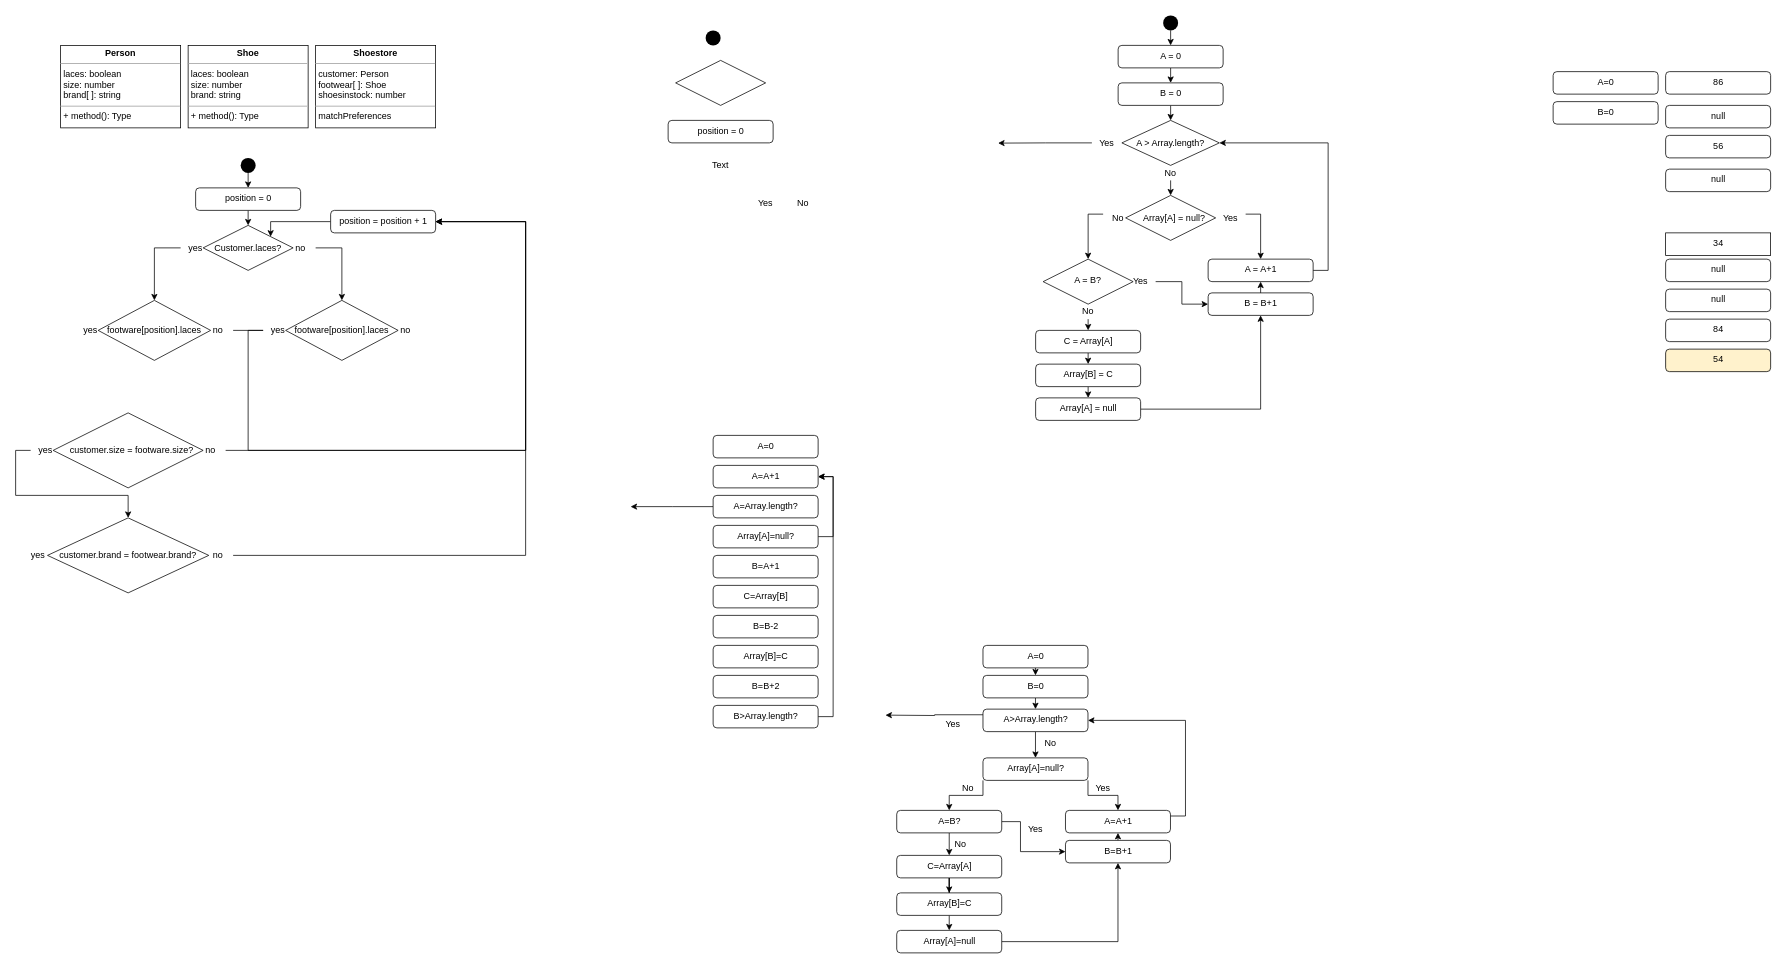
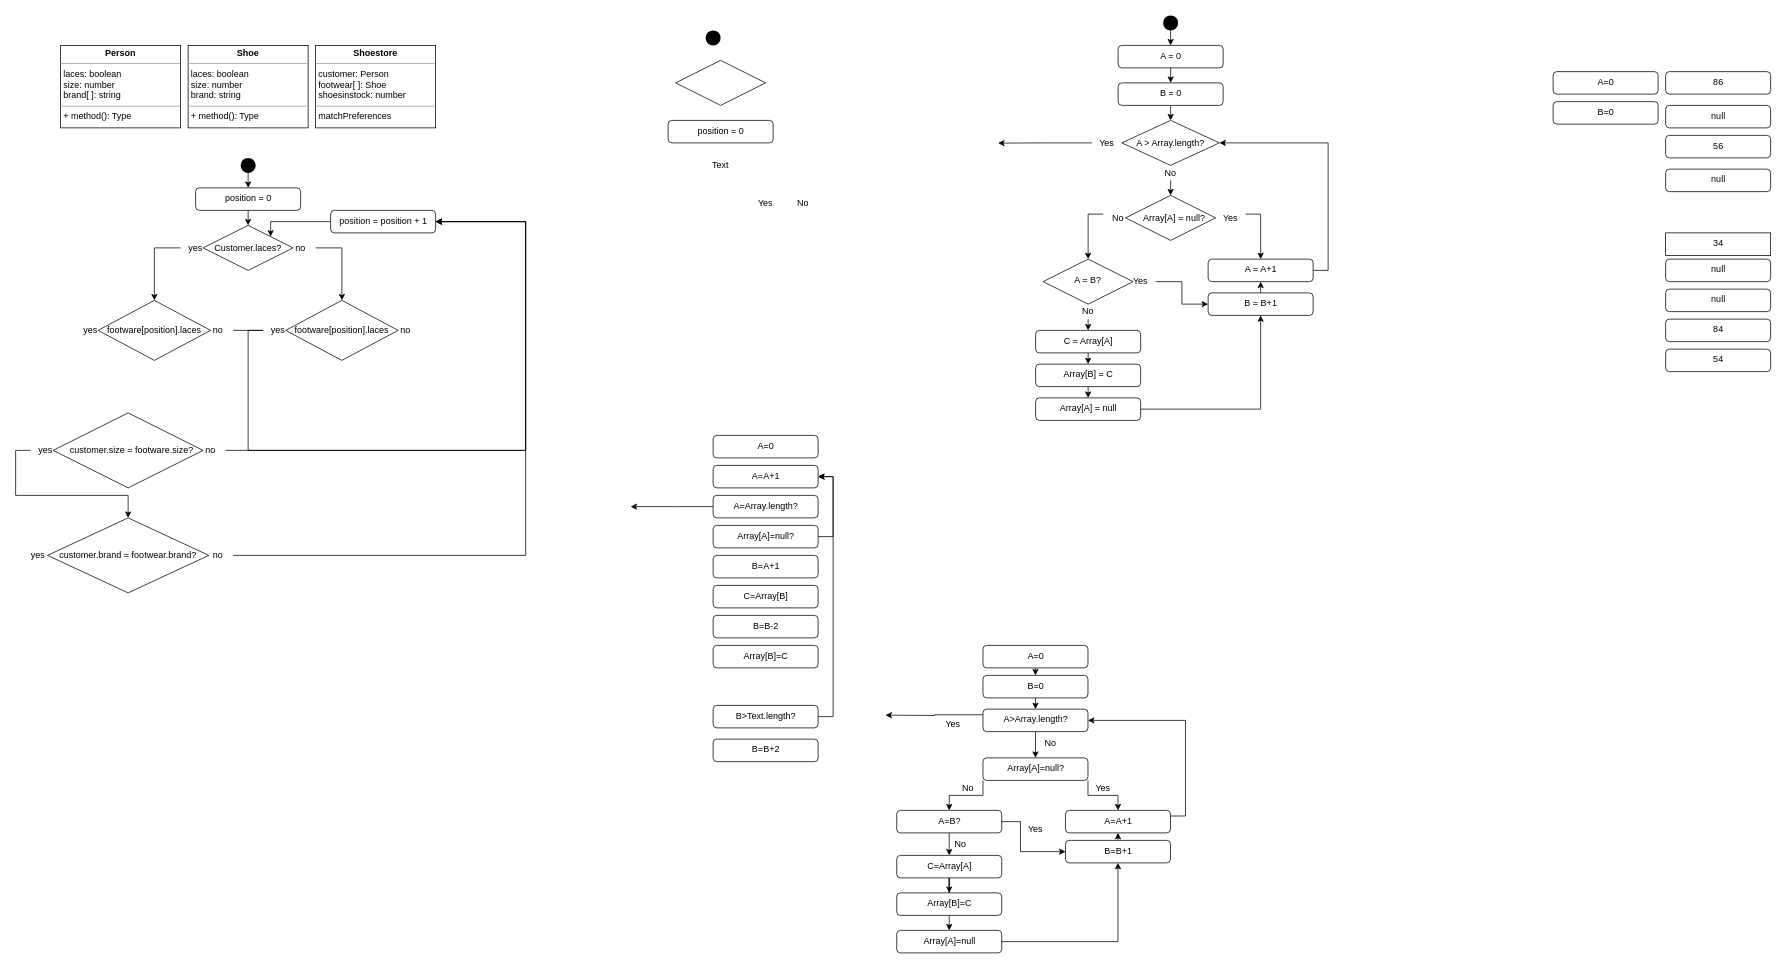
node "54": fillcolor #fff2cc -> #ffffff
node "B=B+2": moved (765, 687) -> (765, 750)
node "B>Array.length?": label "B>Array.length?" -> "B>Text.length?"
